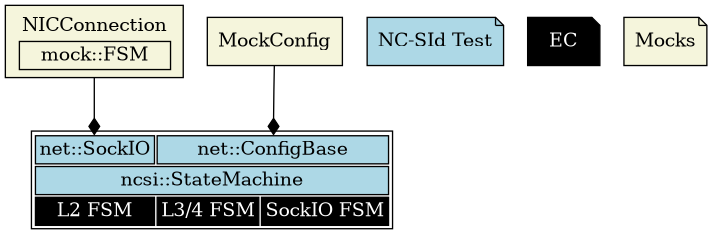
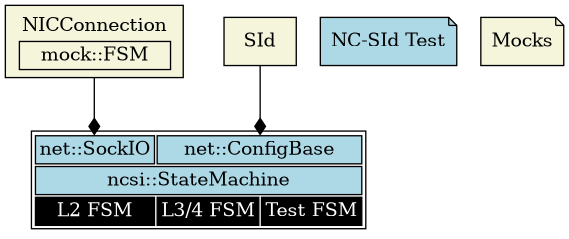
node "MockConfig": label "MockConfig" -> "SId"
node "EC": removed
node "net::SockIO": text "SockIO FSM" -> "Test FSM"
